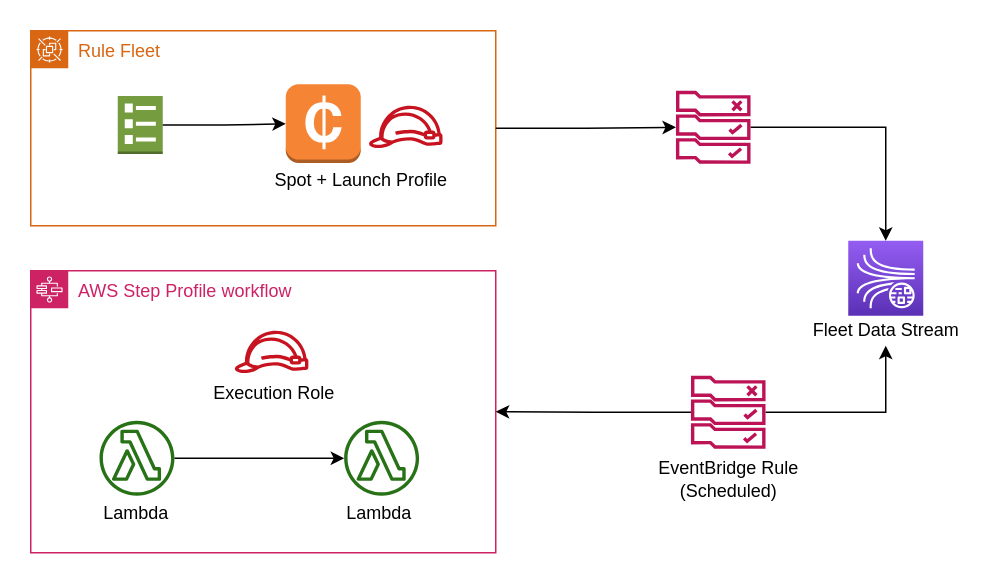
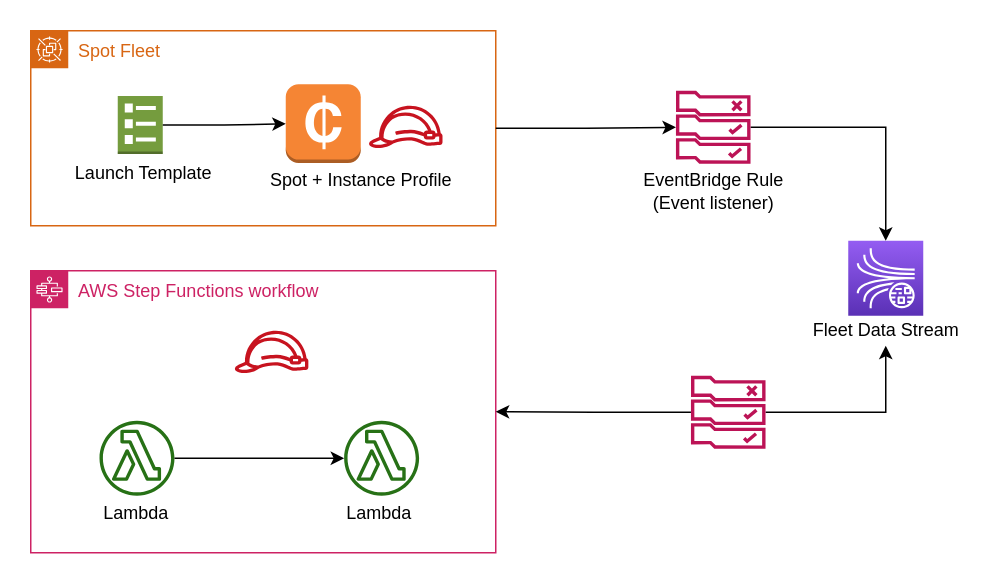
node "Rule Fleet": label "Rule Fleet" -> "Spot Fleet"
node "Launch Template": added
node "Spot + Launch Profile": label "Spot + Launch Profile" -> "Spot + Instance Profile"
node "EventBridge Rule (Event listener)": added
node "AWS Step Profile workflow": label "AWS Step Profile workflow" -> "AWS Step Functions workflow"
node "Execution Role": removed
node "EventBridge Rule (Scheduled)": removed
